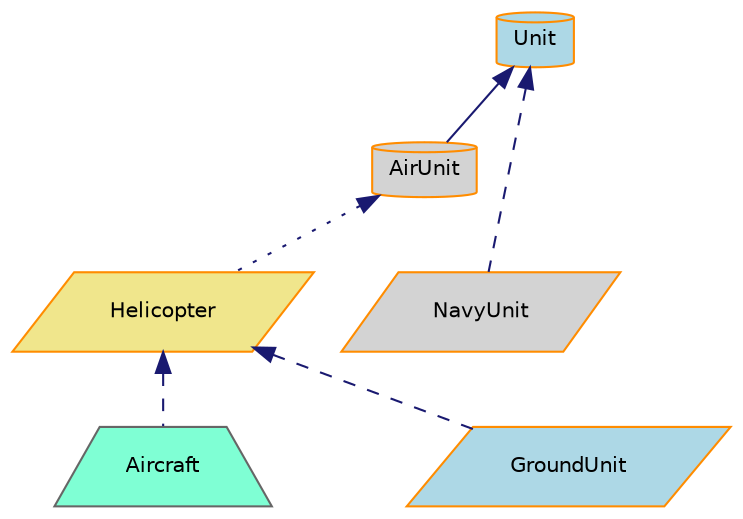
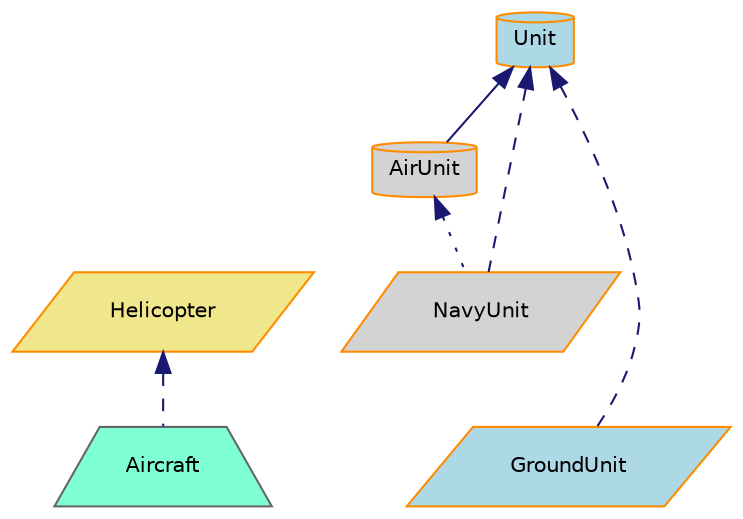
edge "Helicopter" -> "AirUnit": now "NavyUnit" -> "AirUnit"
edge "GroundUnit" -> "Helicopter": now "GroundUnit" -> "Unit"
